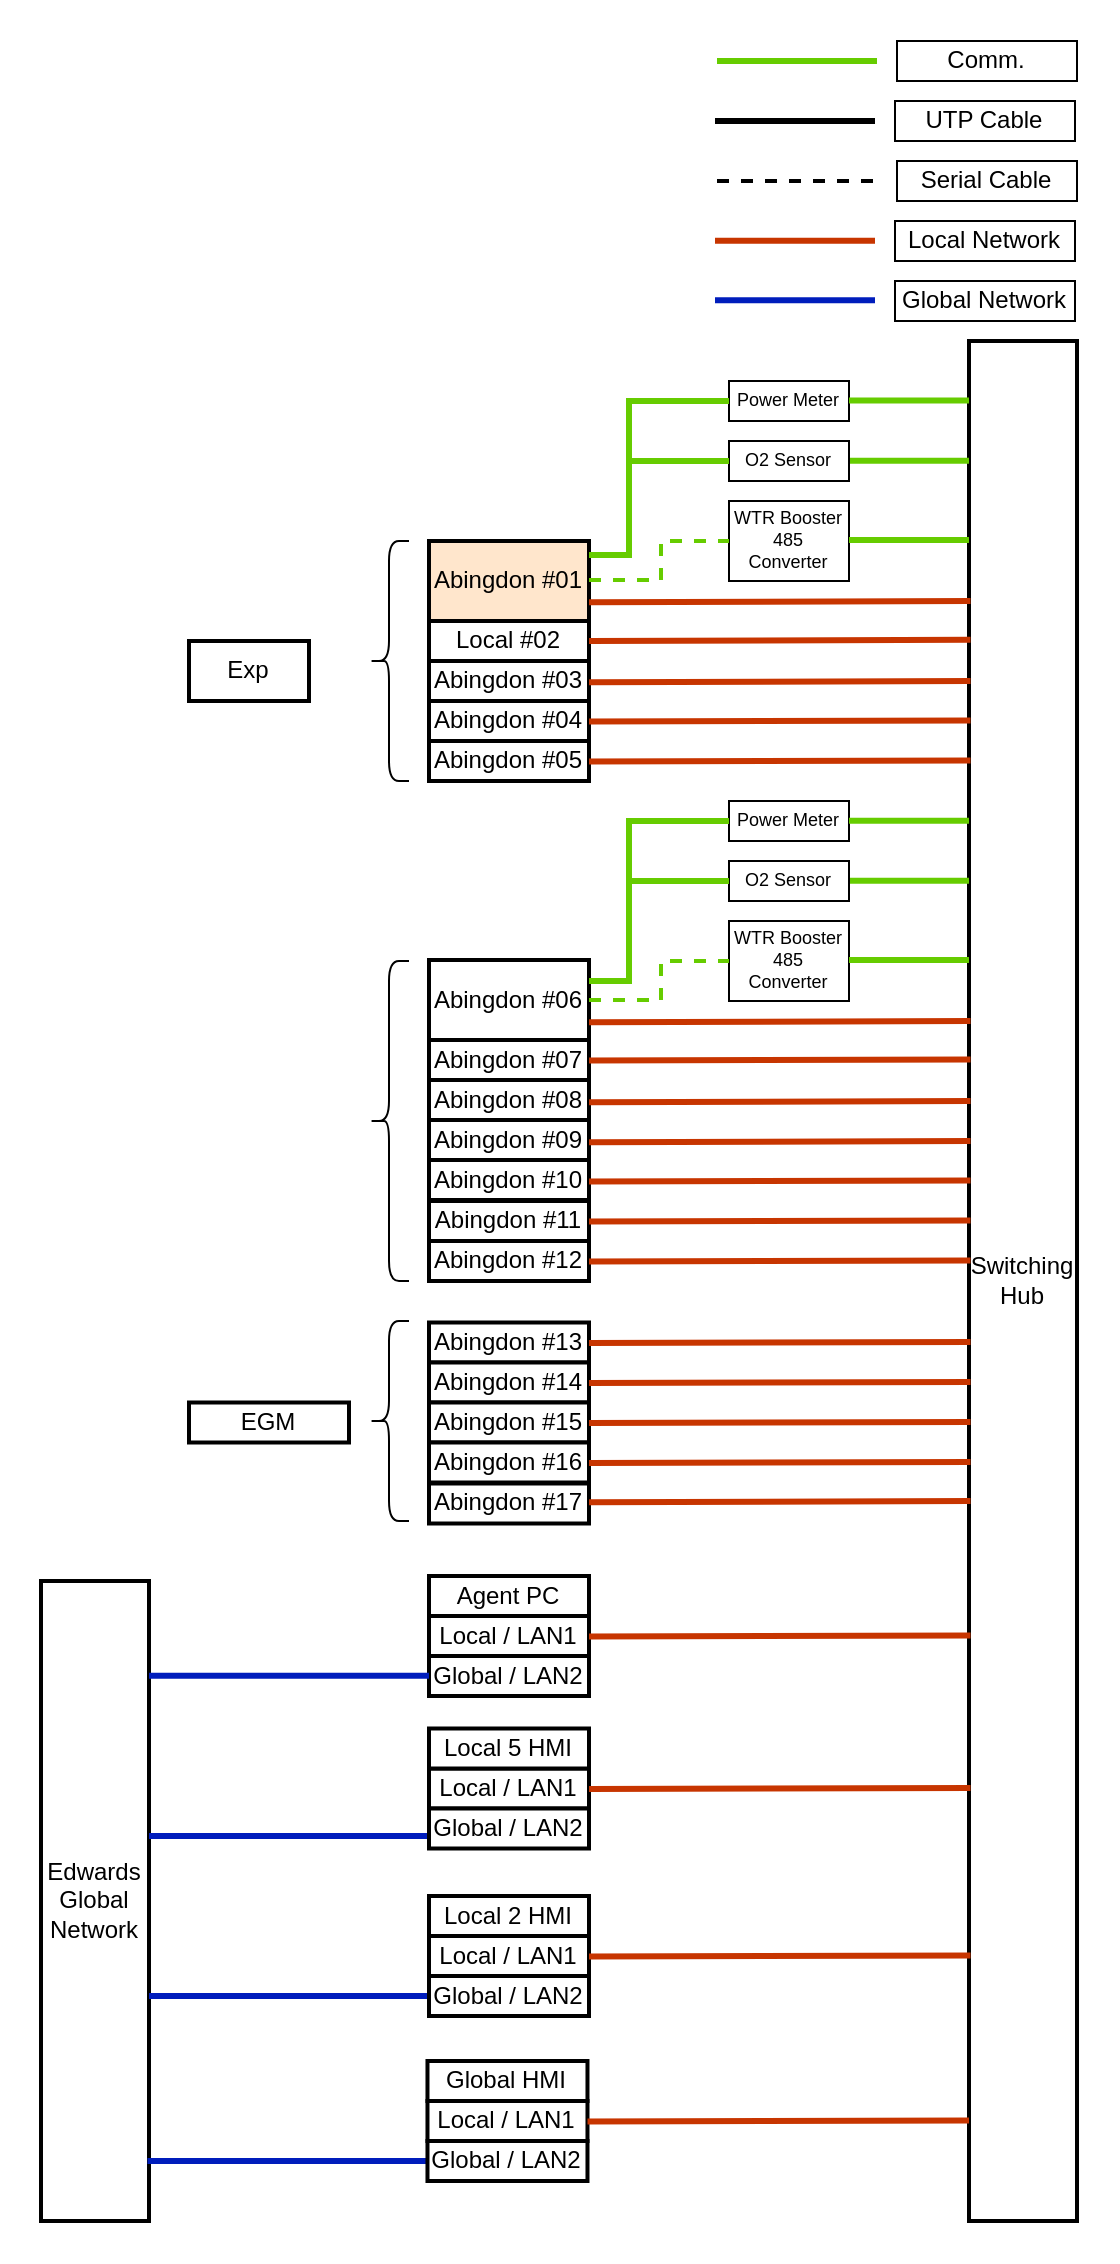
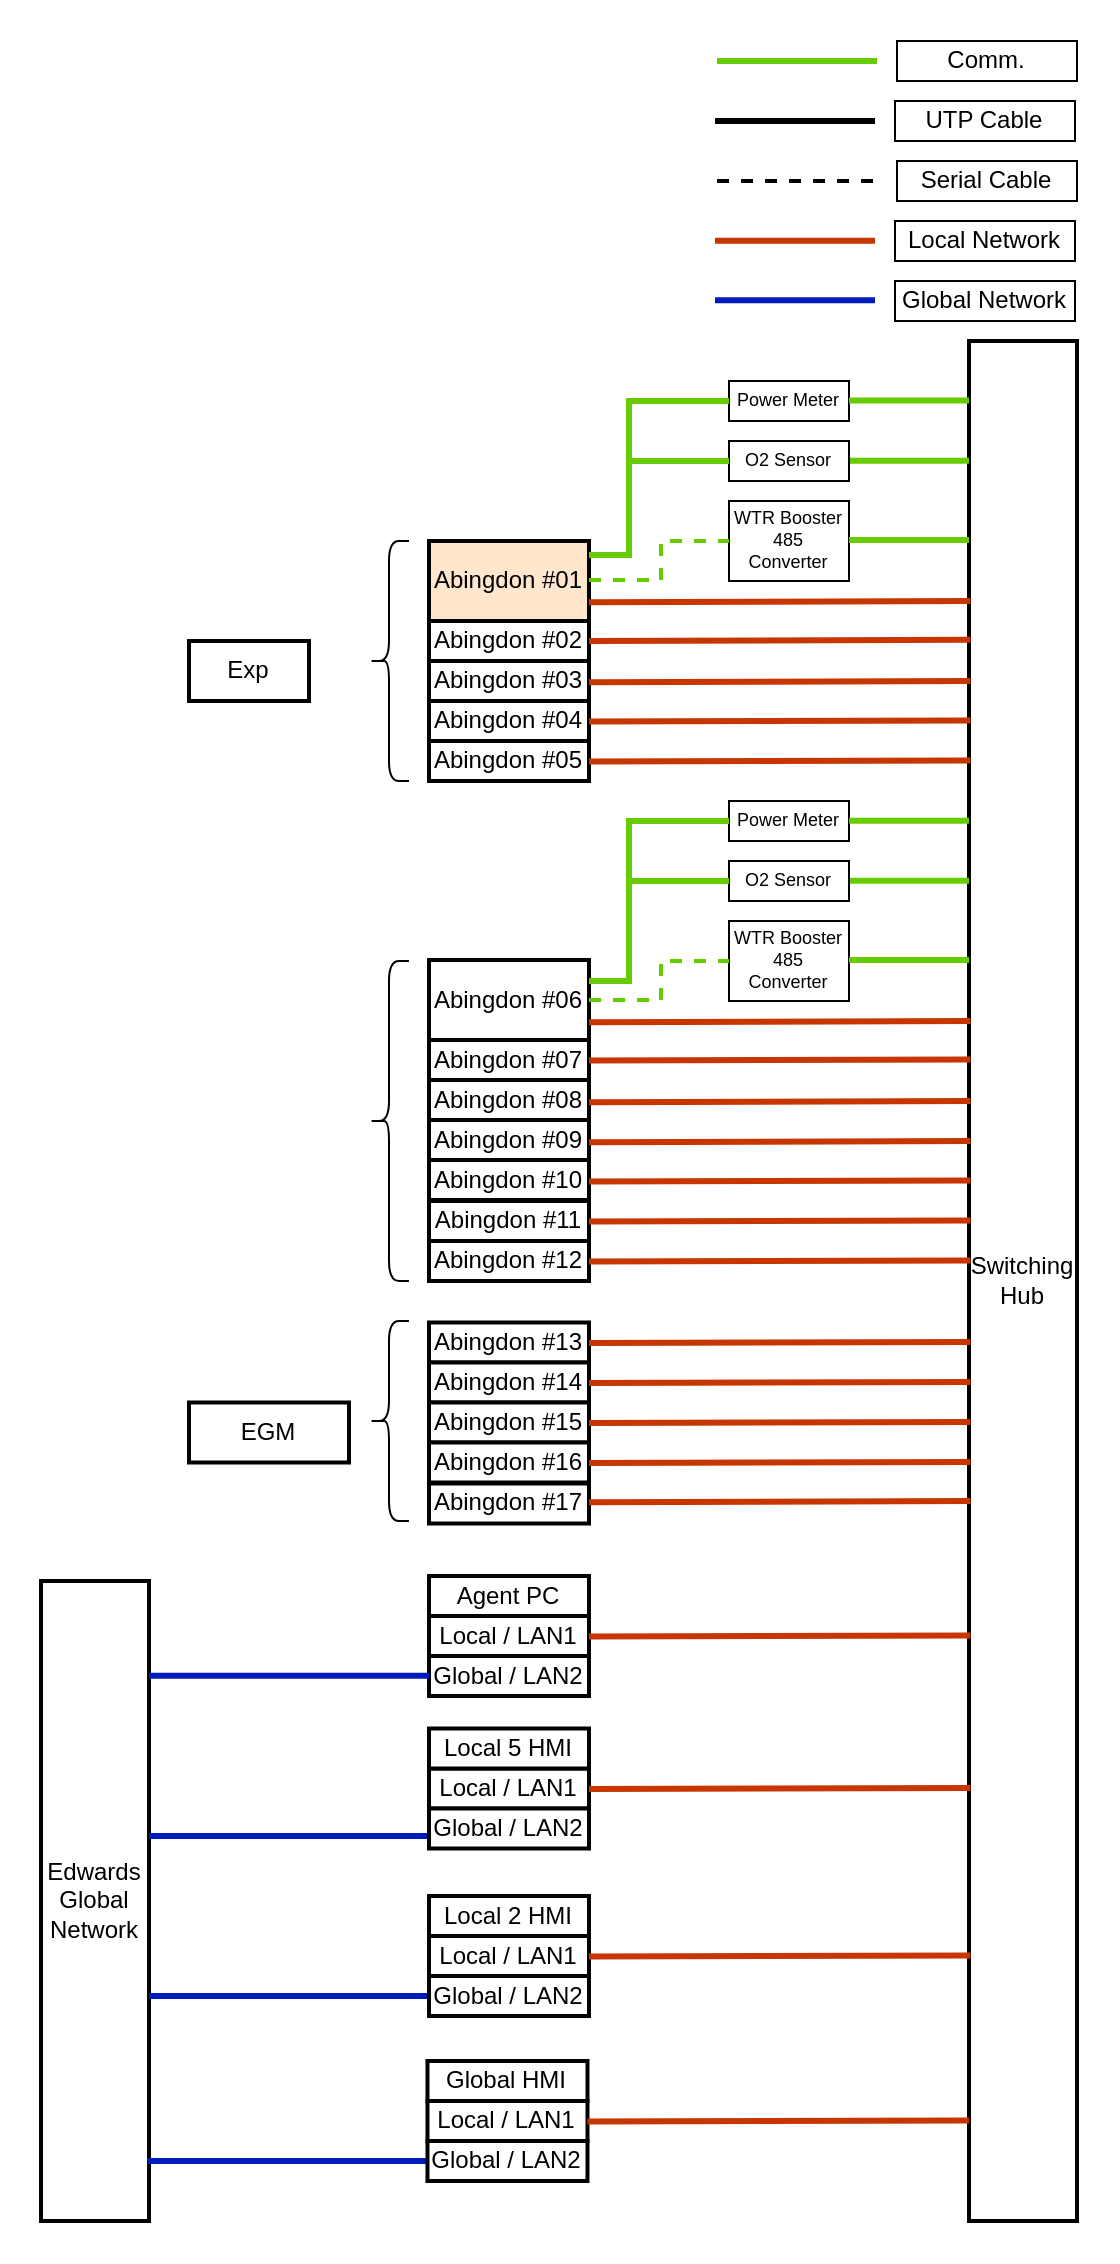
node "Local #02": label "Local #02" -> "Abingdon #02"
node "EGM": size 160x40 -> 160x60
